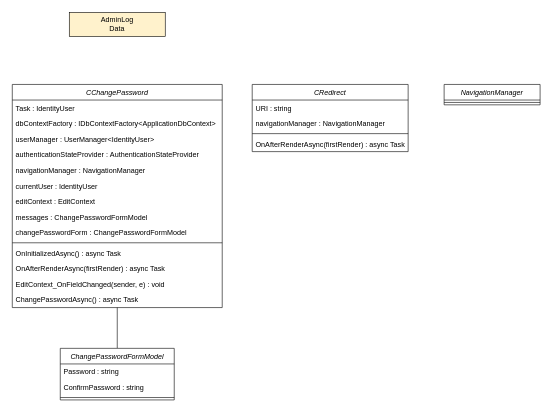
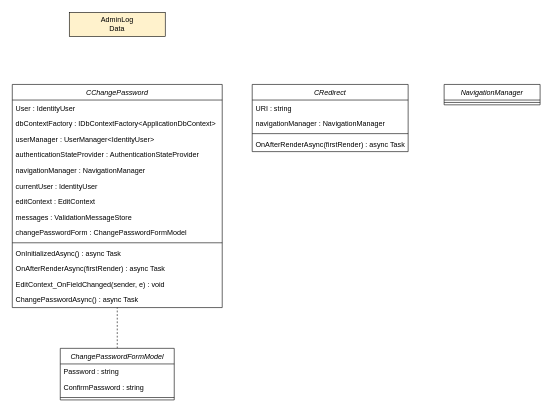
node "Task : IdentityUser": label "Task : IdentityUser" -> "User : IdentityUser"
node "messages : ChangePasswordFormModel": label "messages : ChangePasswordFormModel" -> "messages : ValidationMessageStore"
edge "CChangePassword" -- "ChangePasswordFormModel": style solid -> dashed
